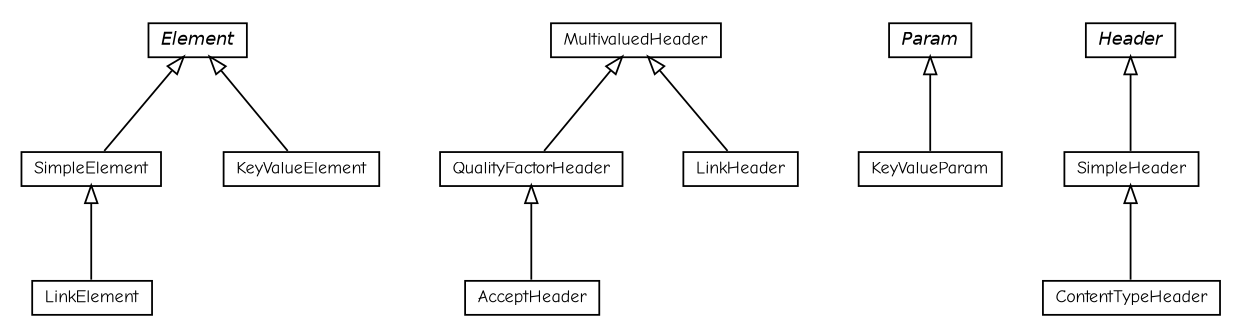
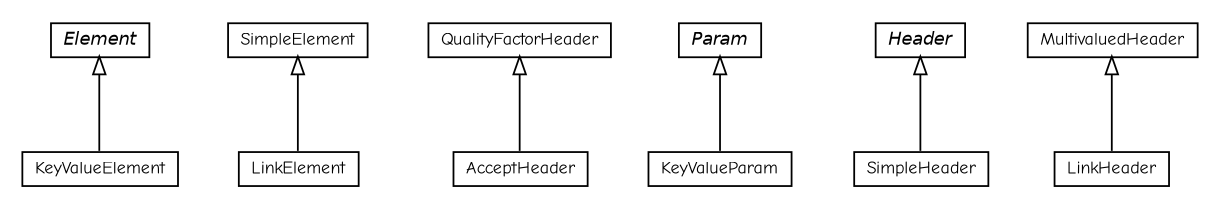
edge "SimpleElement" -> "Element": removed
edge "QualityFactorHeader" -> "MultivaluedHeader": removed
node "ContentTypeHeader": removed
